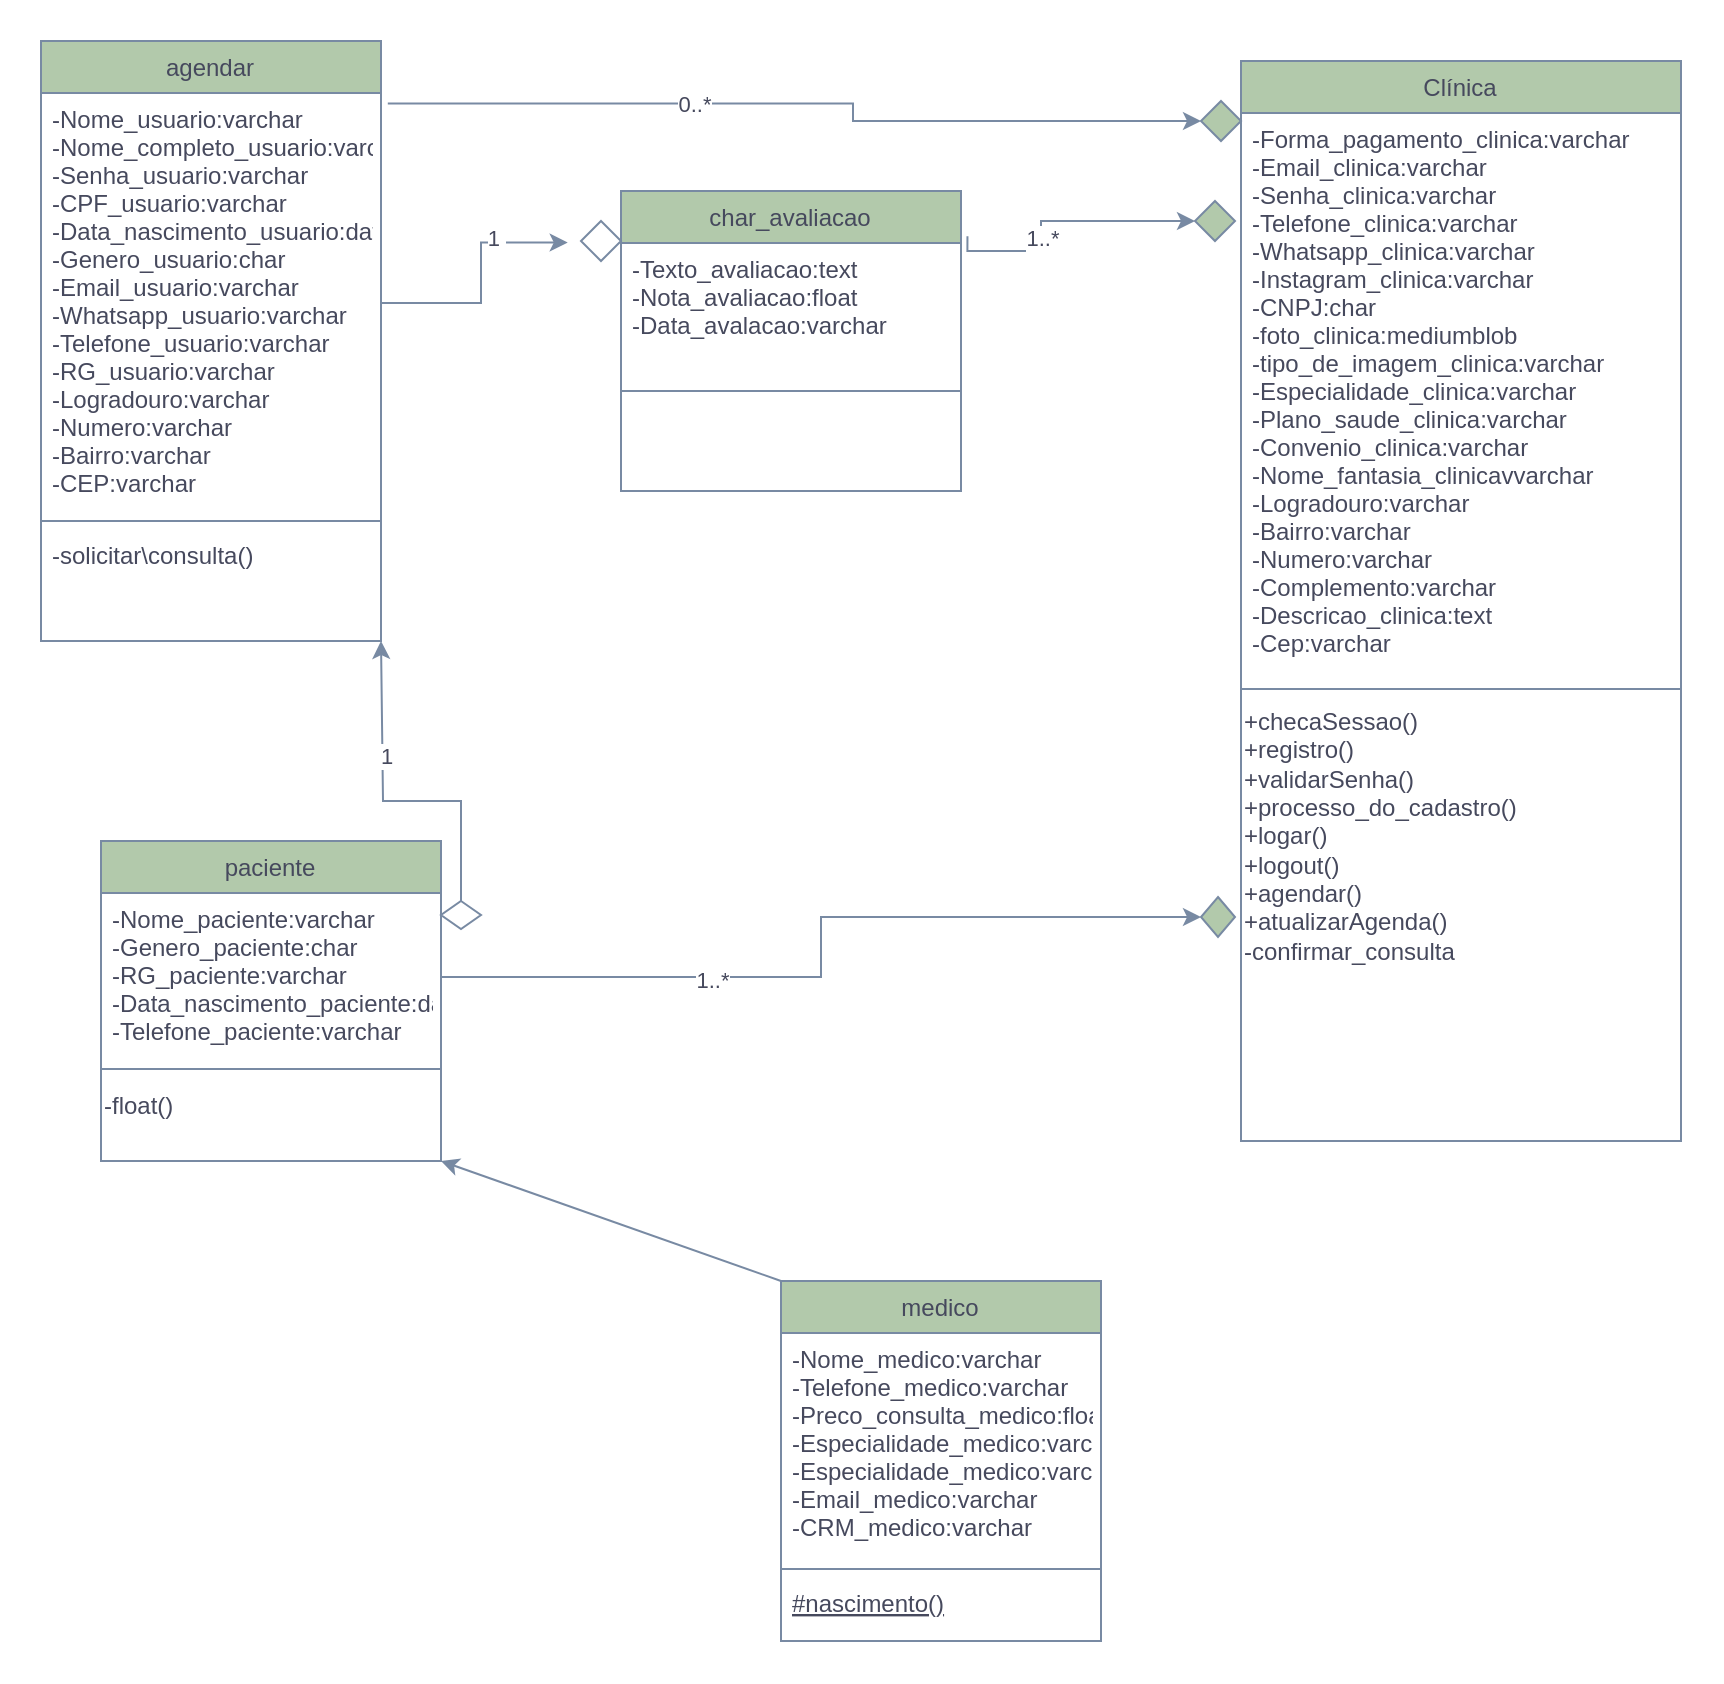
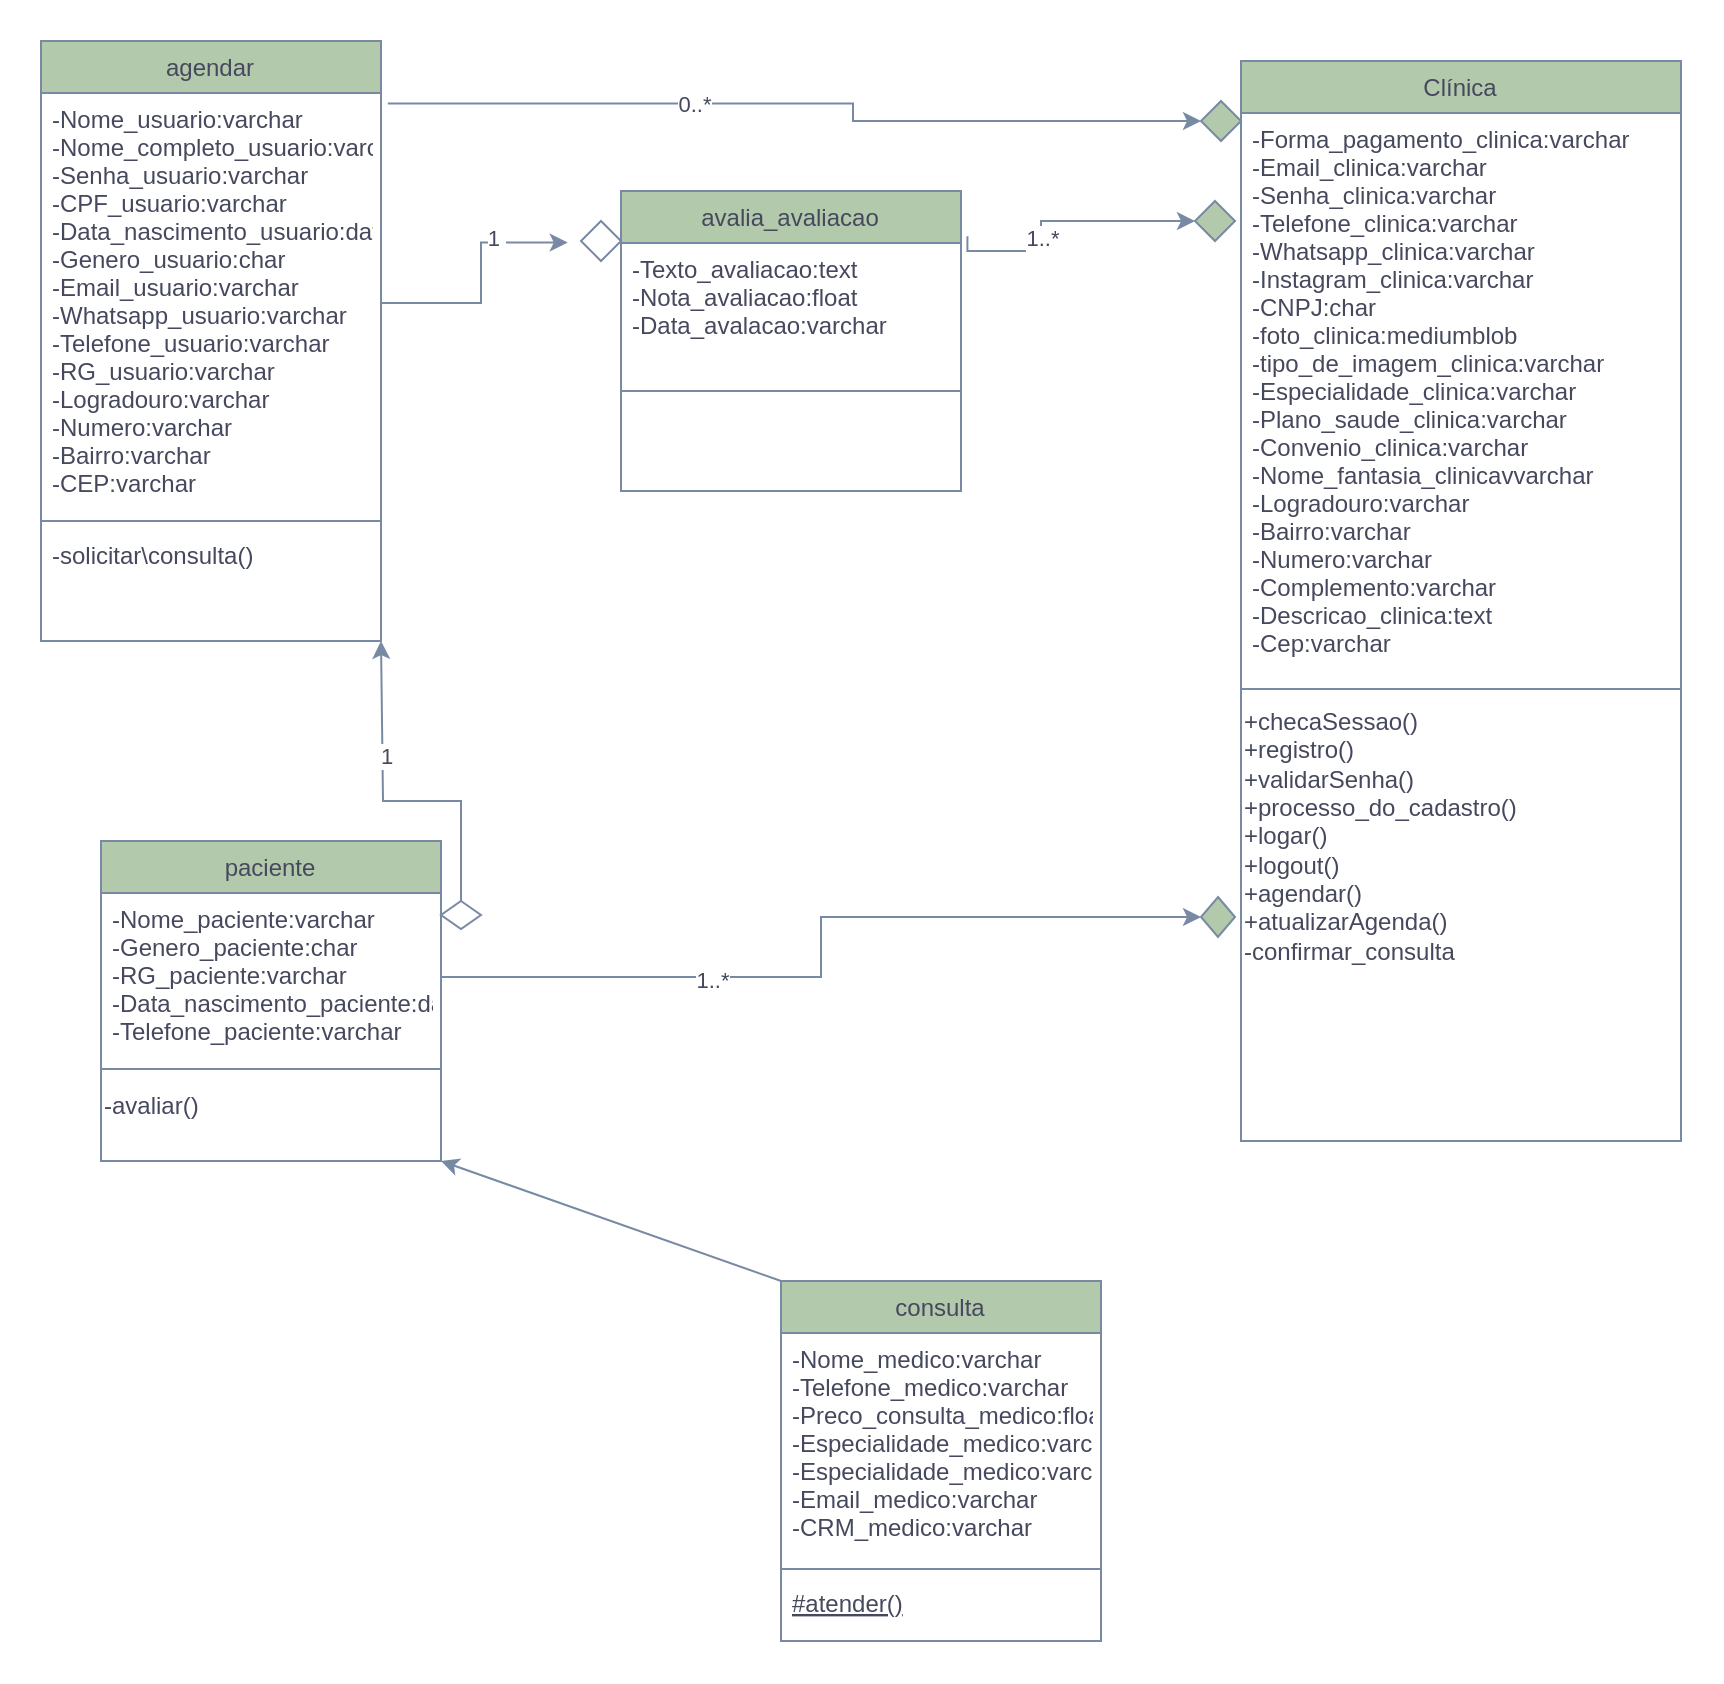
node "char_avaliacao": label "char_avaliacao" -> "avalia_avaliacao"
node "-float()": label "-float()" -> "-avaliar()"
node "medico": label "medico" -> "consulta"
node "#nascimento()": label "#nascimento()" -> "#atender()"
